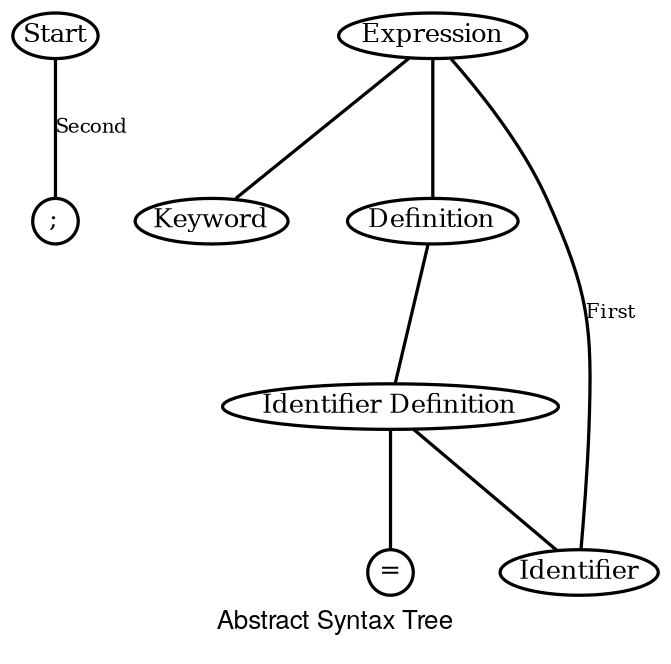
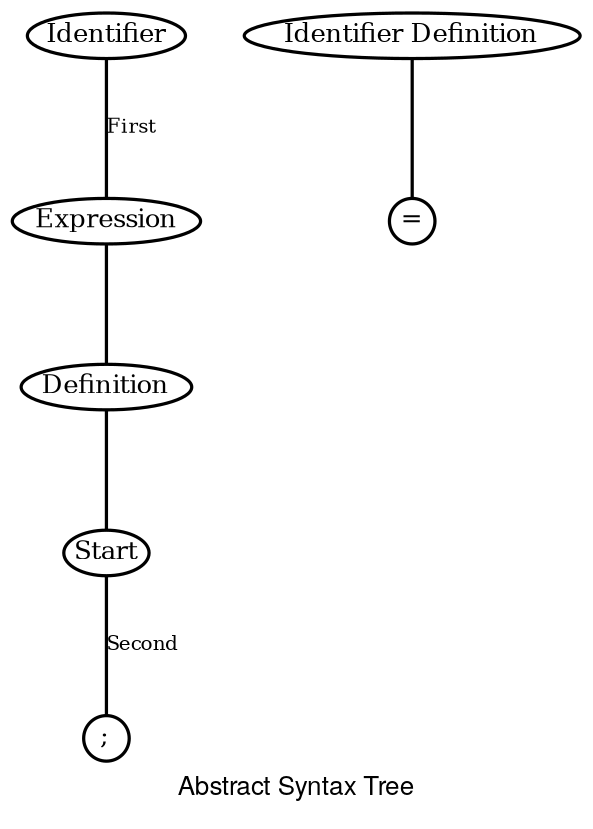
node "Keyword": removed
edge "Definition" -- "Identifier Definition": now "Definition" -- "Start"
edge "Identifier Definition" -- "Identifier": removed
